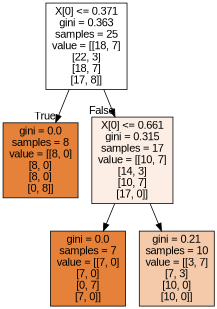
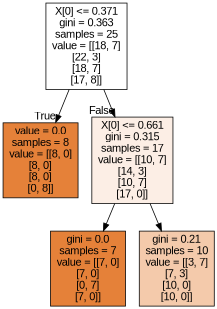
node "gini = 0.0 samples = 8 value = [[8, 0] [8, 0] [8, 0] [0, 8]]": label "gini = 0.0 samples = 8 value = [[8, 0] [8, 0] [8, 0] [0, 8]]" -> "value = 0.0 samples = 8 value = [[8, 0] [8, 0] [8, 0] [0, 8]]"
